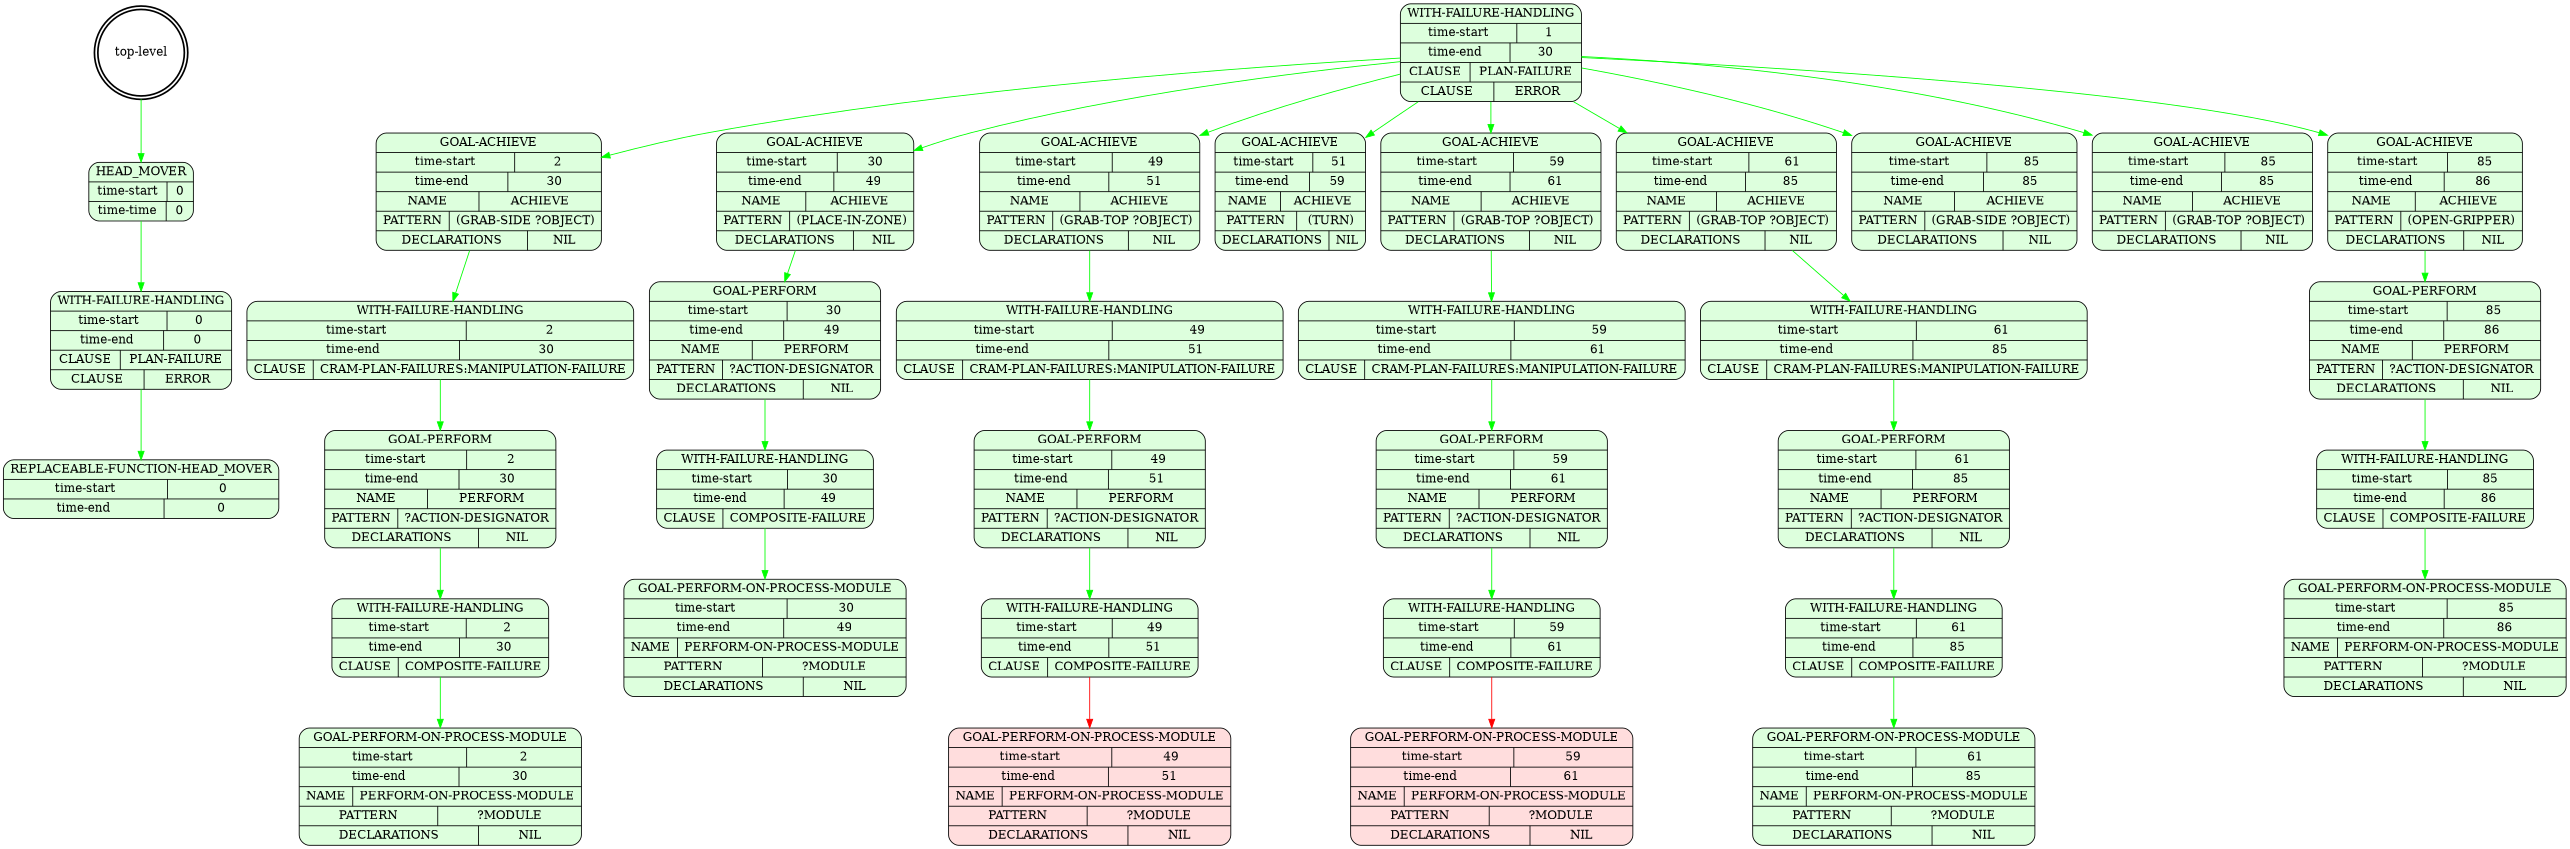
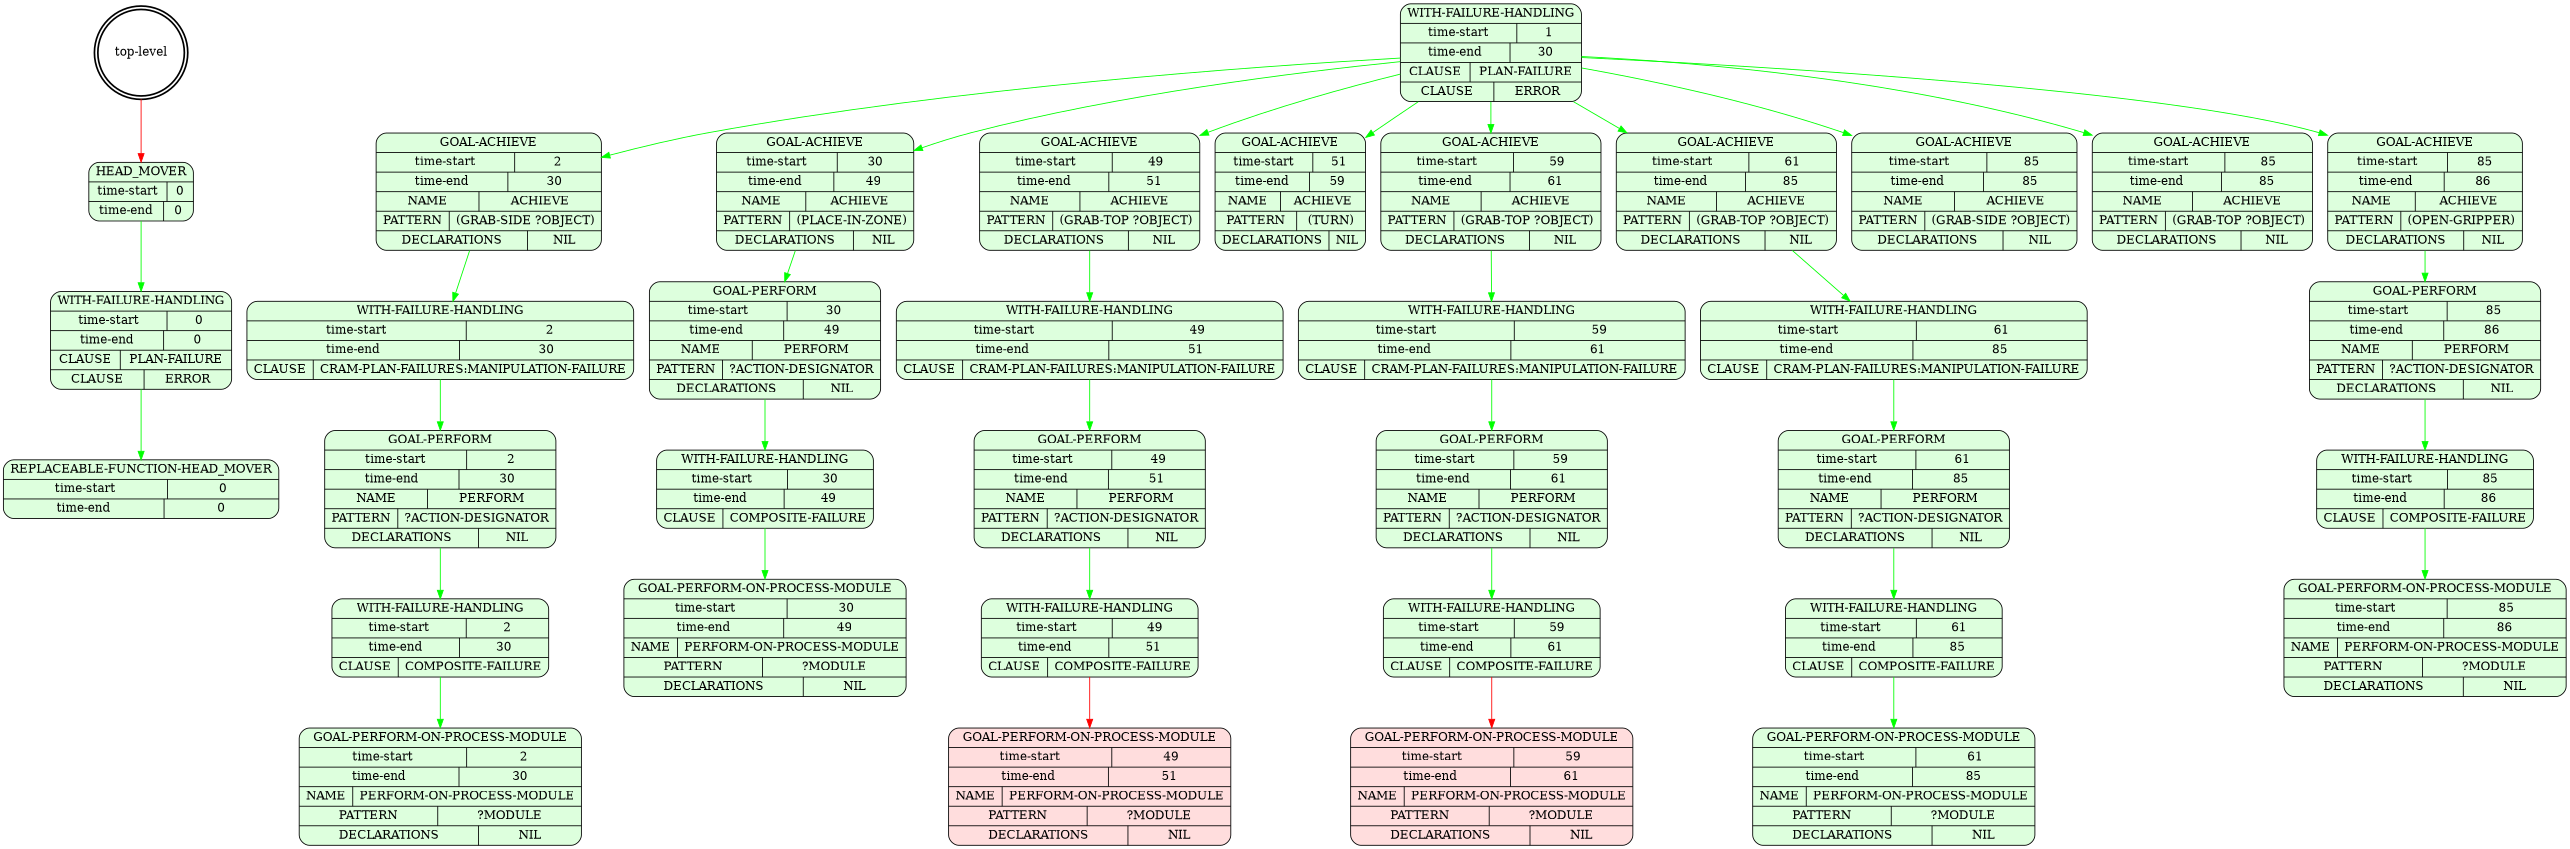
edge "top-level" -> "HEAD_MOVER": color green -> red
node "HEAD_MOVER": text "time-time" -> "time-end"
